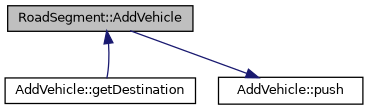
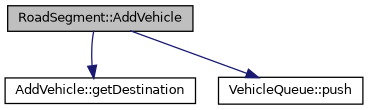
edge "AddVehicle::getDestination" -> "RoadSegment::AddVehicle": reversed
node "AddVehicle::push": label "AddVehicle::push" -> "VehicleQueue::push"
